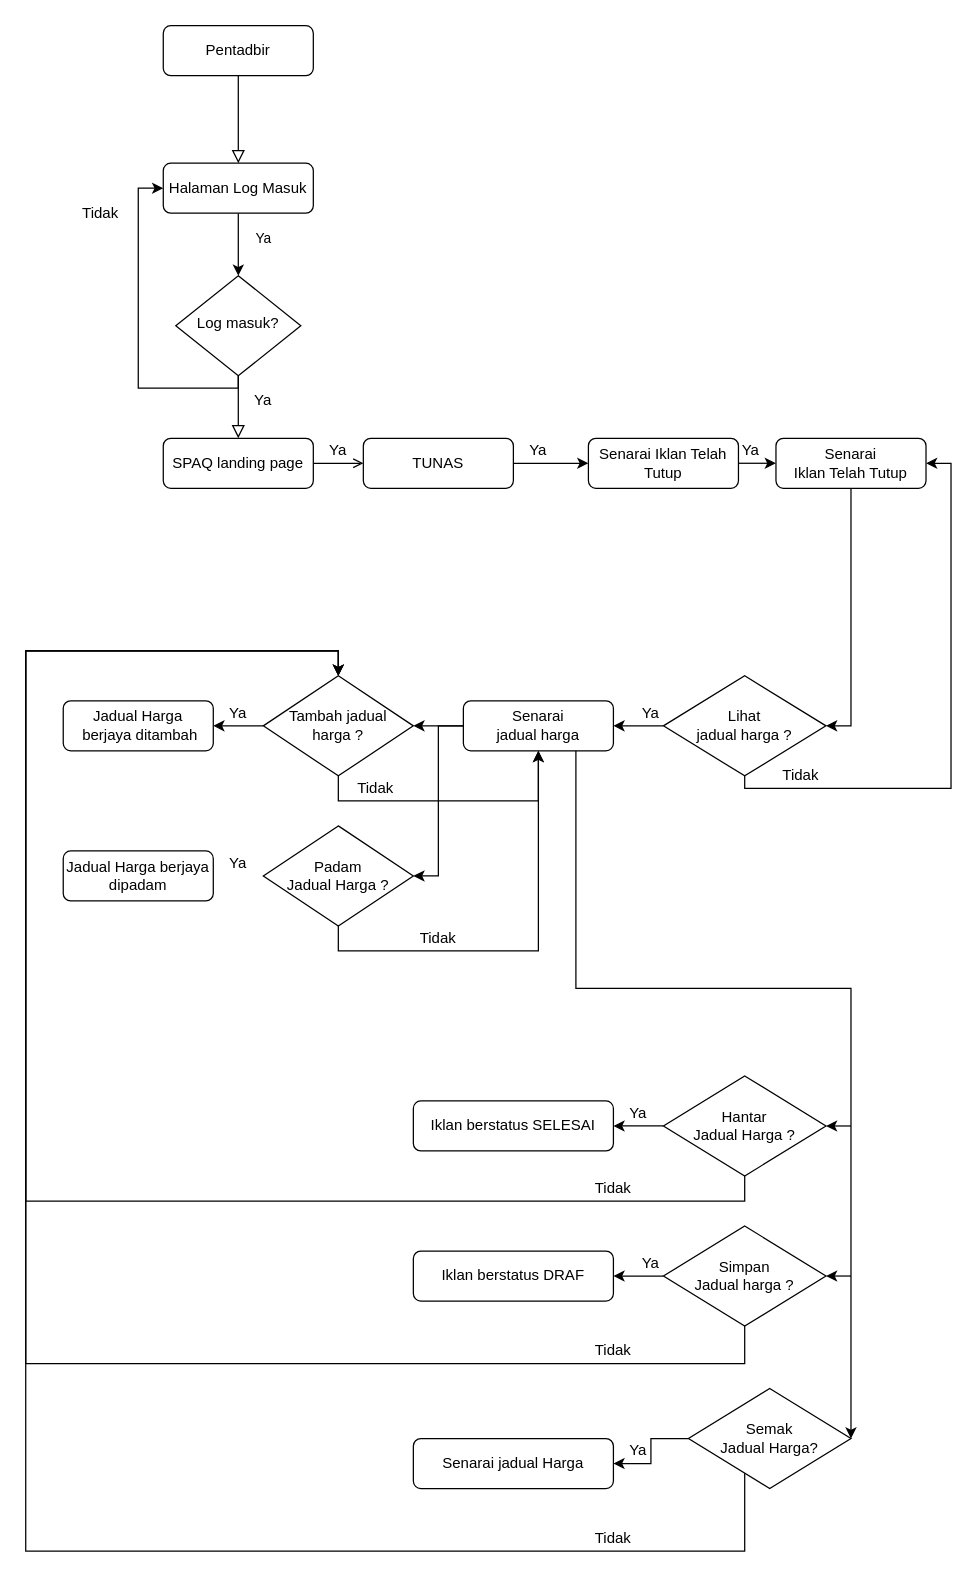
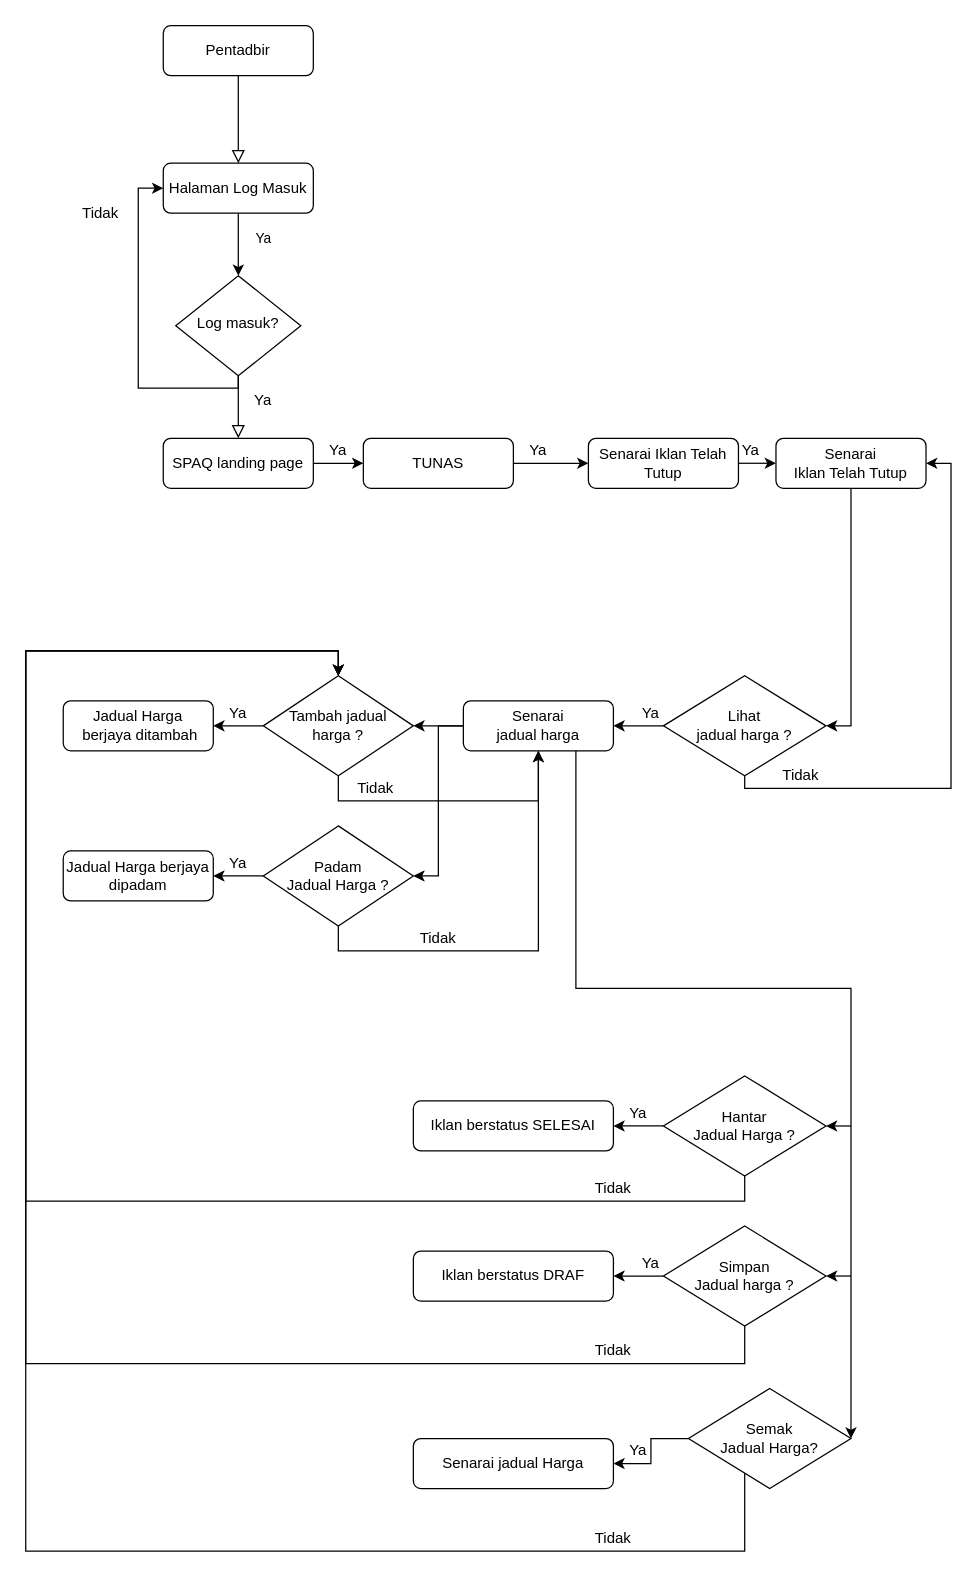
edge "SPAQ landing page" -> "TUNAS": arrowhead open -> classic
edge "Padam Jadual Harga ?" -> "Jadual Harga berjaya dipadam": added
